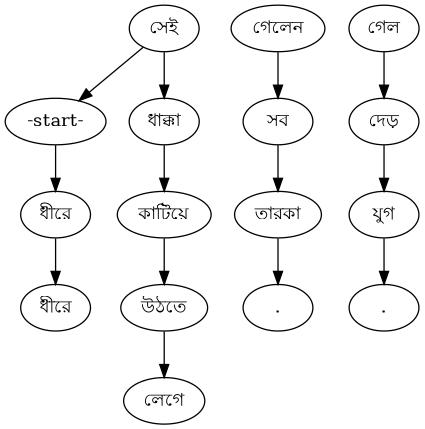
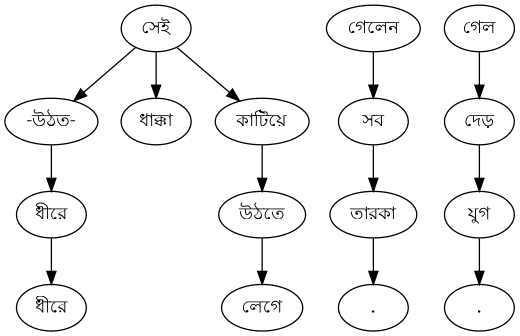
node "-start-": label "-start-" -> "-উঠত-"
edge "ধাক্কা" -> "কাটিয়ে": now "সেই" -> "কাটিয়ে"
